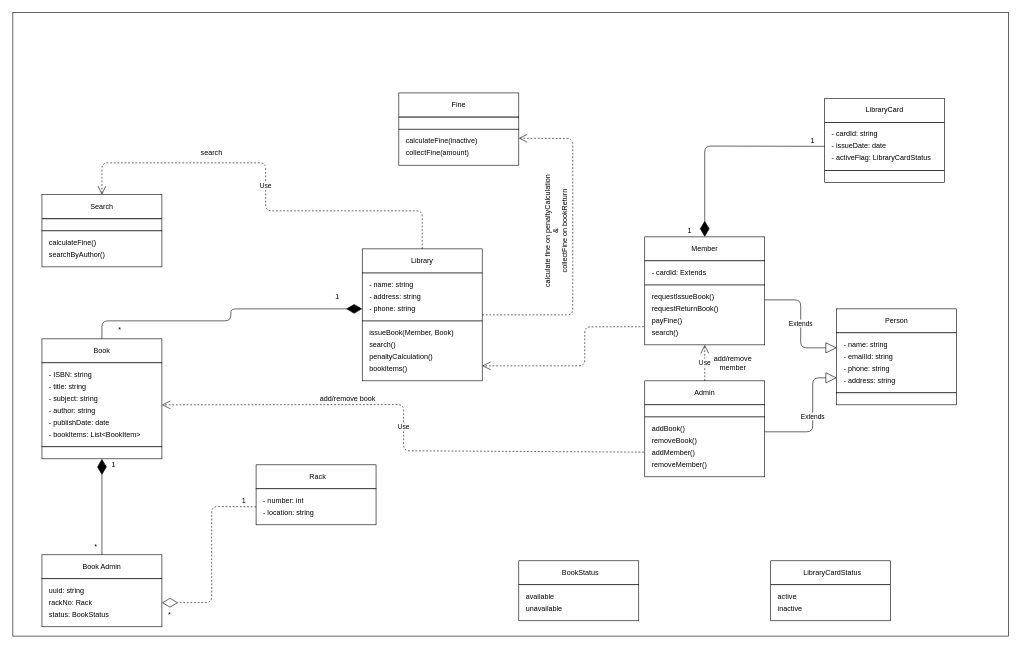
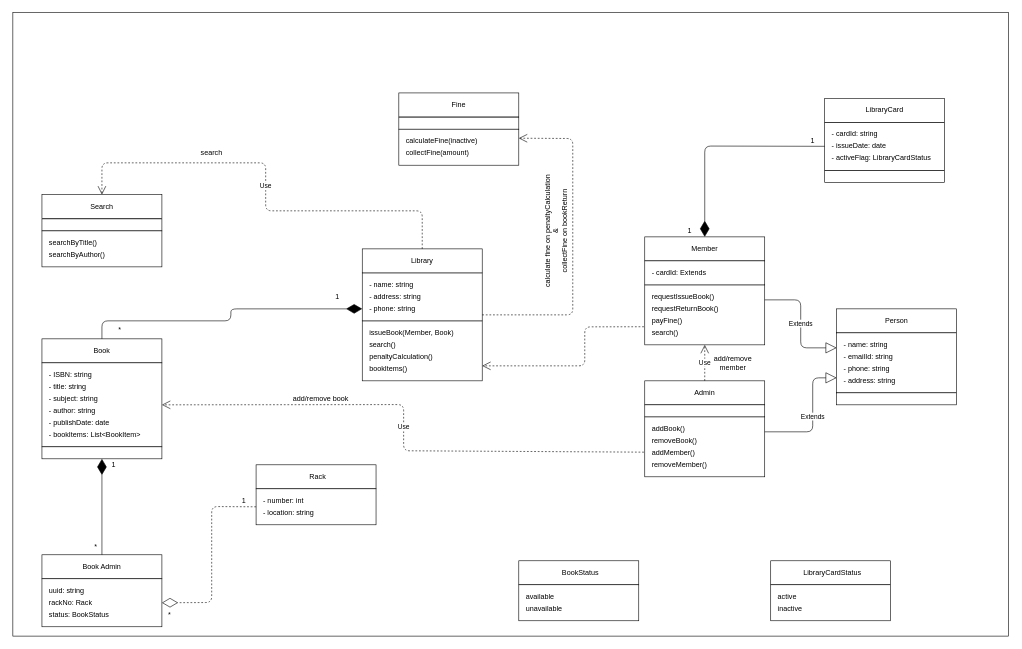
node "calculateFine()": label "calculateFine()" -> "searchByTitle()"
node "add/remove book": moved (348, 399) -> (321, 399)
